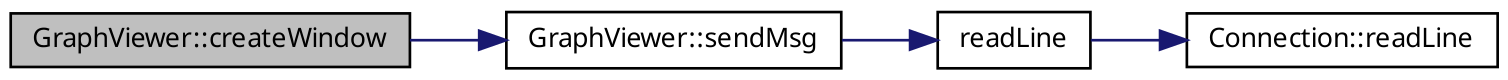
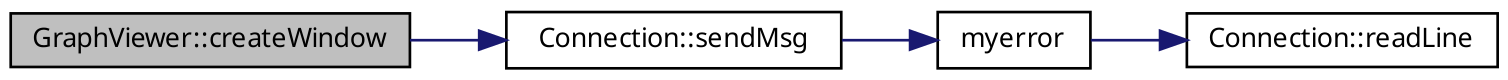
node "GraphViewer::sendMsg": label "GraphViewer::sendMsg" -> "Connection::sendMsg"
node "readLine": label "readLine" -> "myerror"
